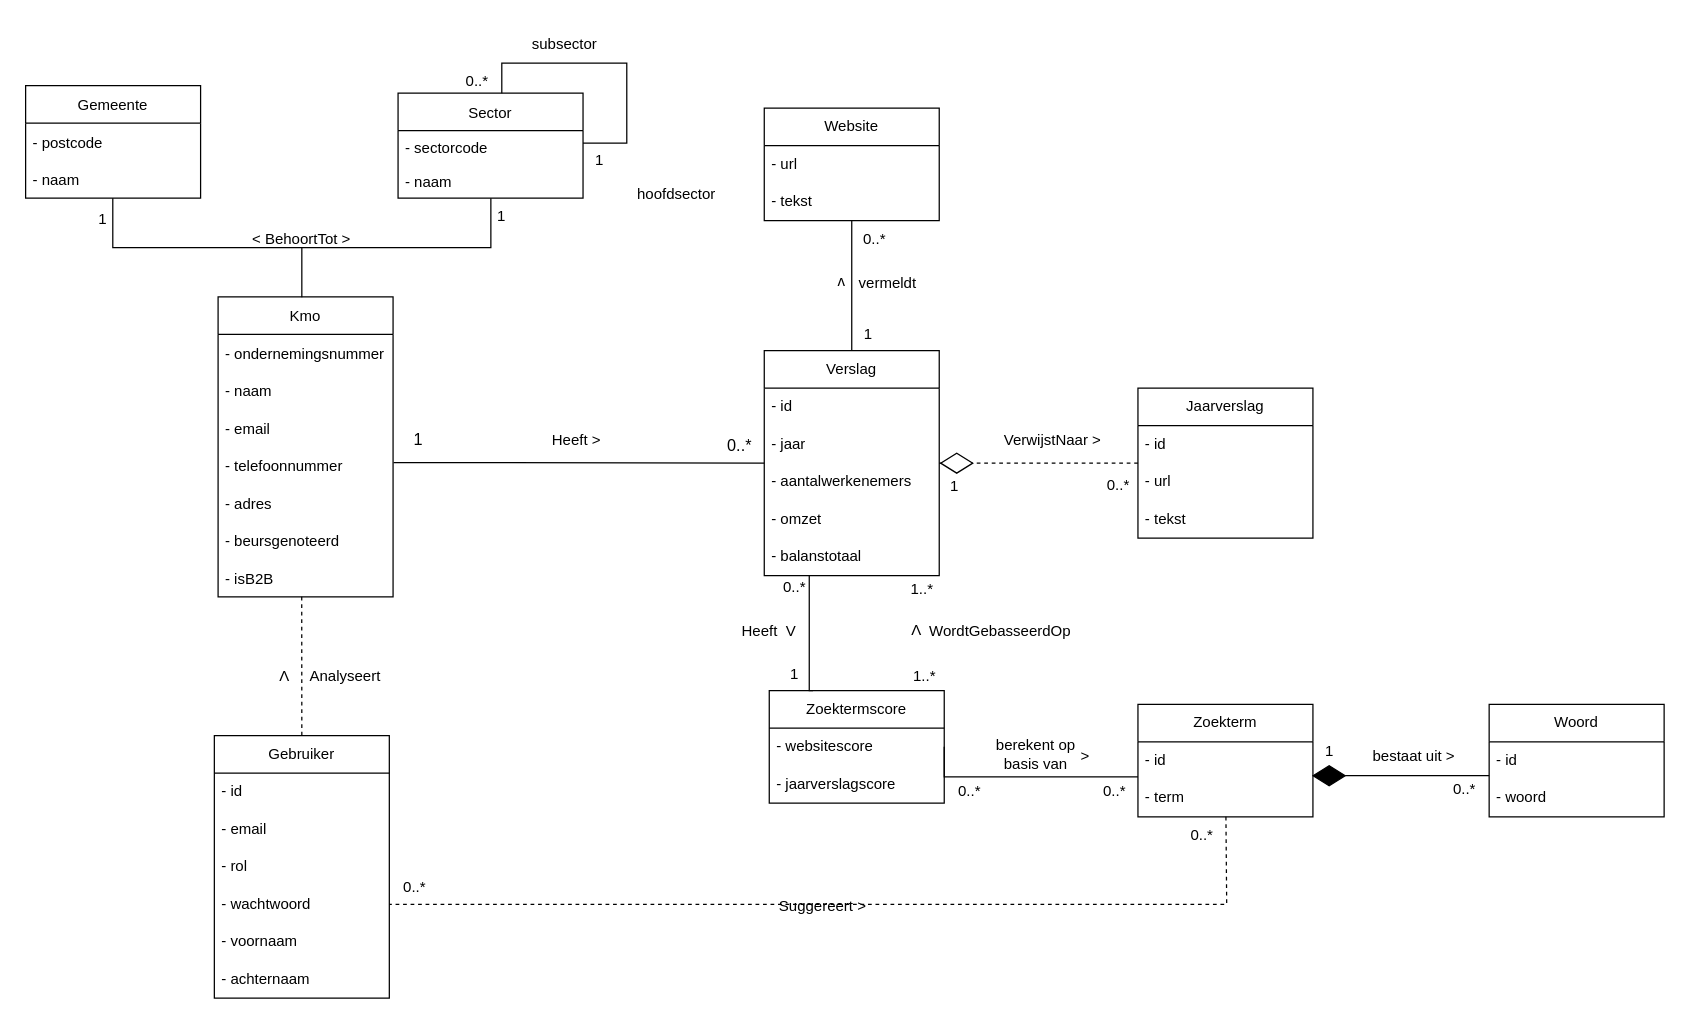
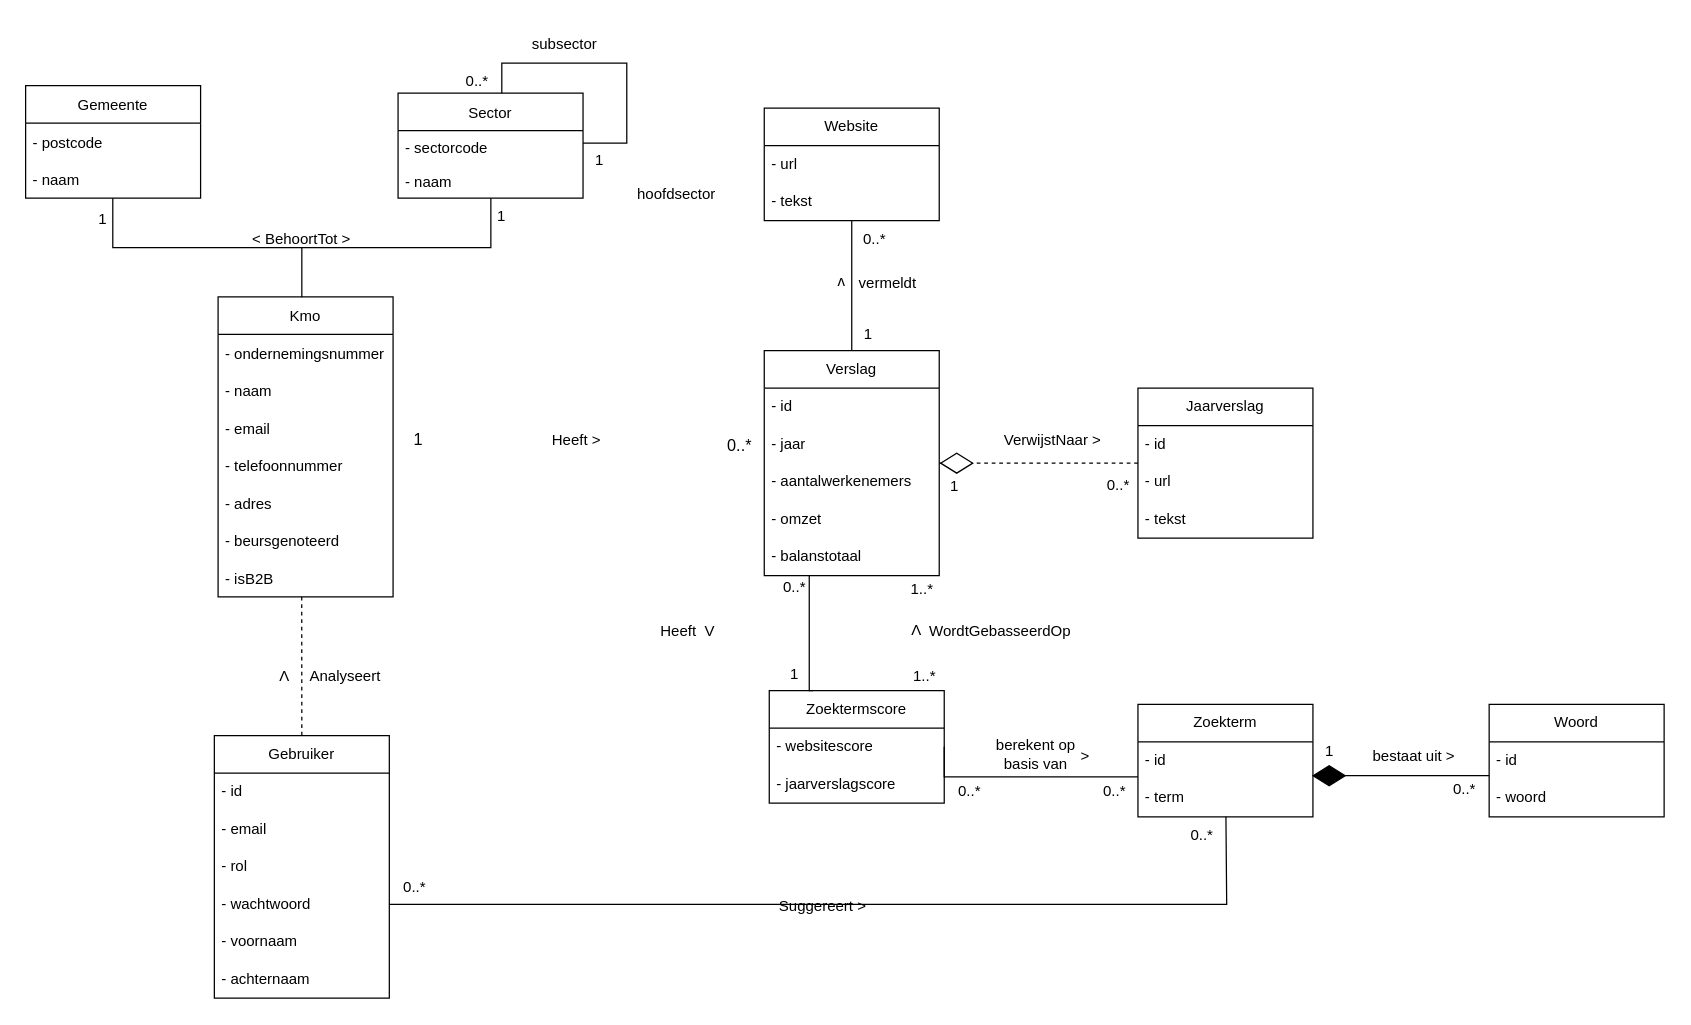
edge "Verslag" -- "- telefoonnummer": removed
node "Heeft V": moved (769, 632) -> (688, 632)
edge "Zoekterm" -- "- wachtwoord": style dashed -> solid
